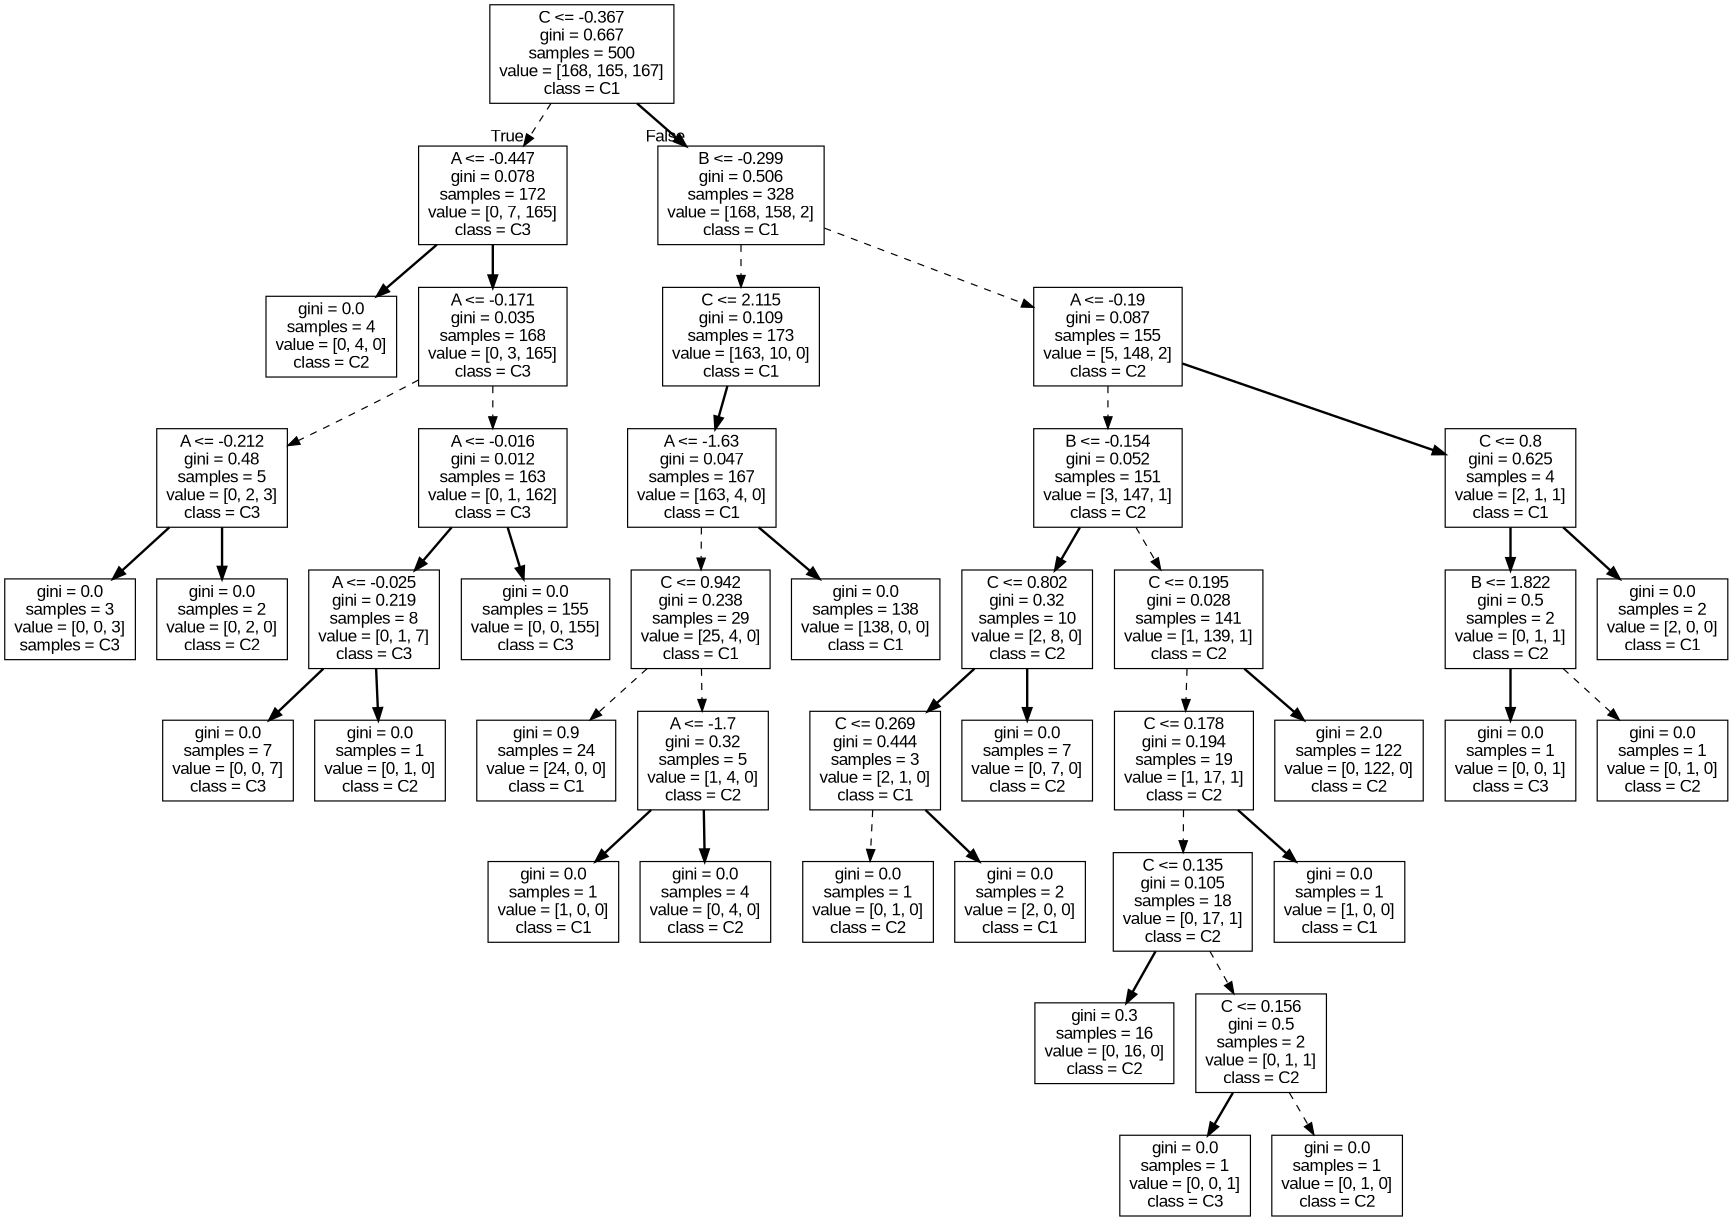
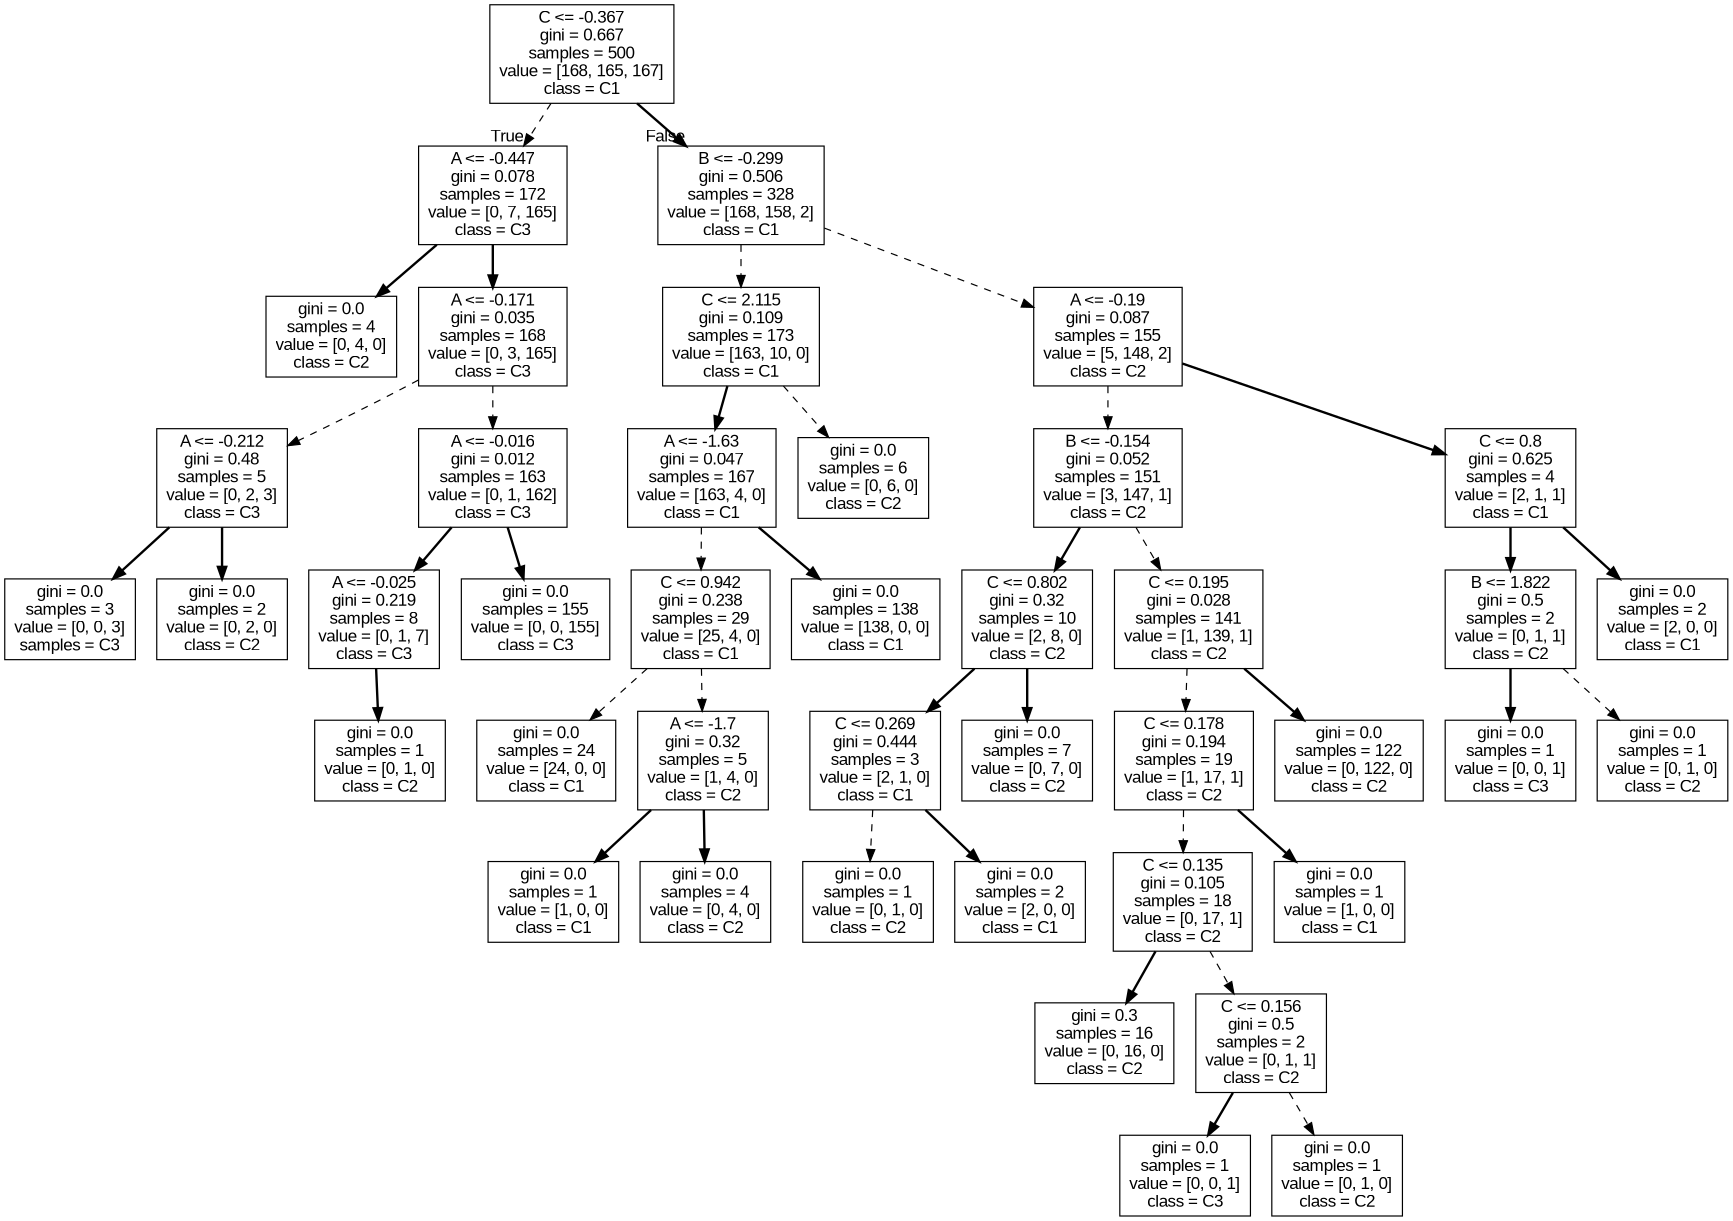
node "gini = 0.0 samples = 6 value = [0, 6, 0] class = C2": added
node "gini = 0.0 samples = 7 value = [0, 0, 7] class = C3": removed
node "gini = 0.9 samples = 24 value = [24, 0, 0] class = C1": label "gini = 0.9 samples = 24 value = [24, 0, 0] class = C1" -> "gini = 0.0 samples = 24 value = [24, 0, 0] class = C1"
node "gini = 2.0 samples = 122 value = [0, 122, 0] class = C2": label "gini = 2.0 samples = 122 value = [0, 122, 0] class = C2" -> "gini = 0.0 samples = 122 value = [0, 122, 0] class = C2"
